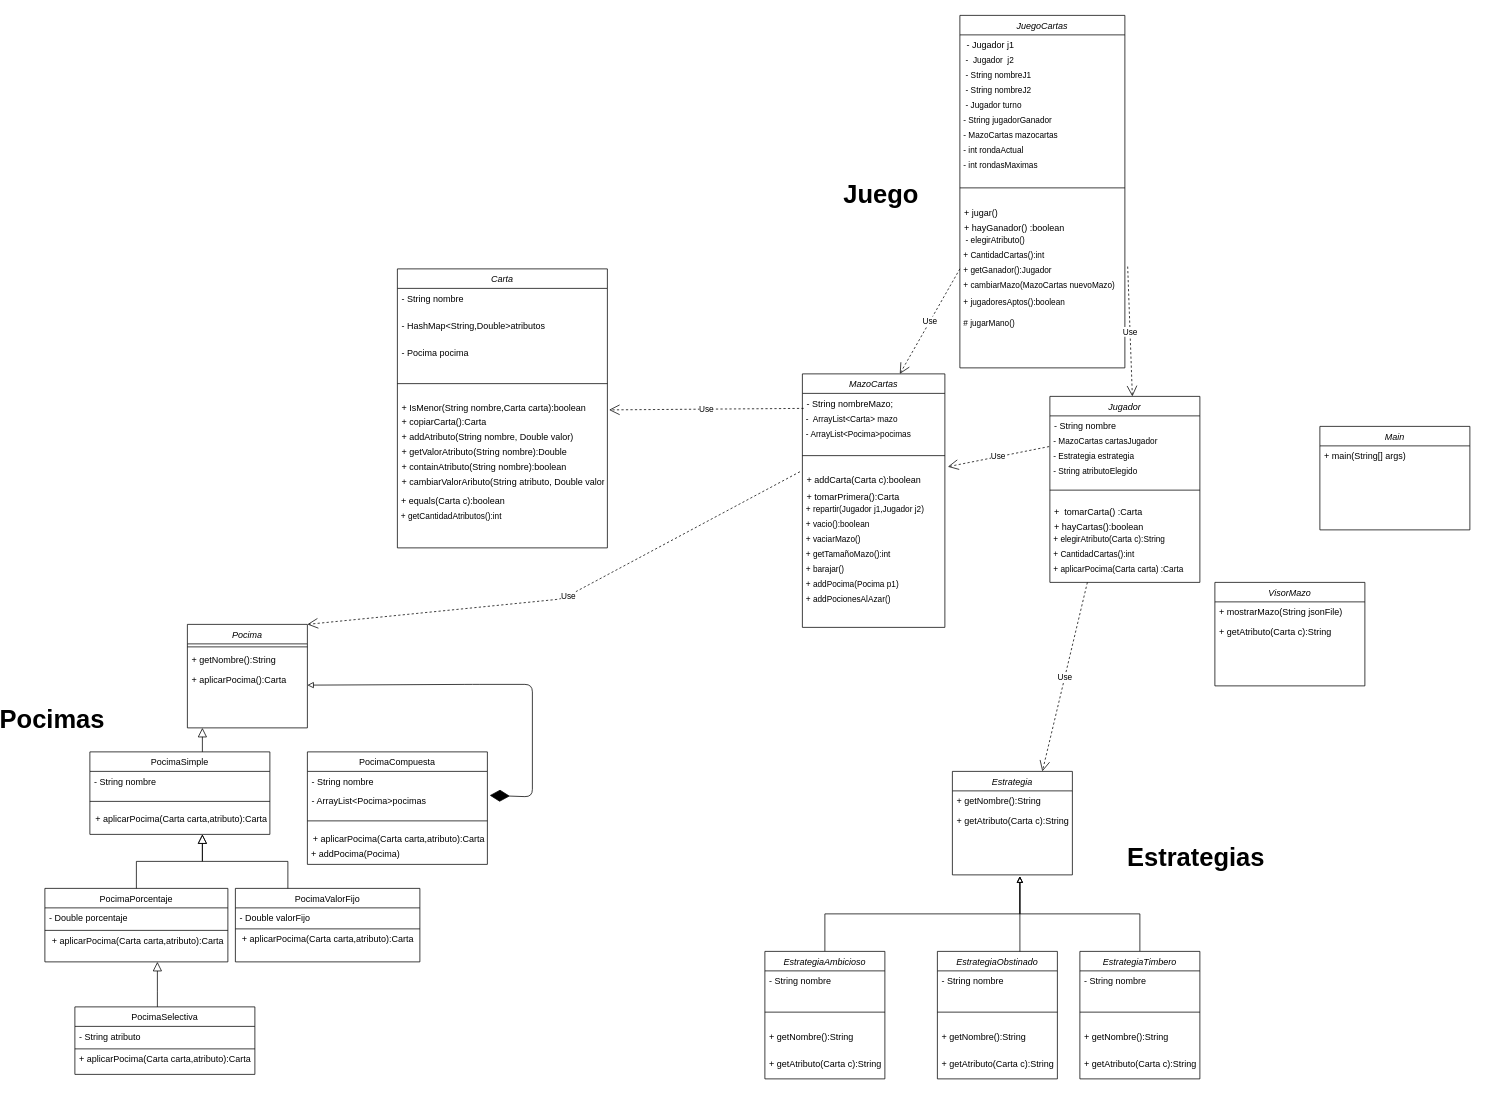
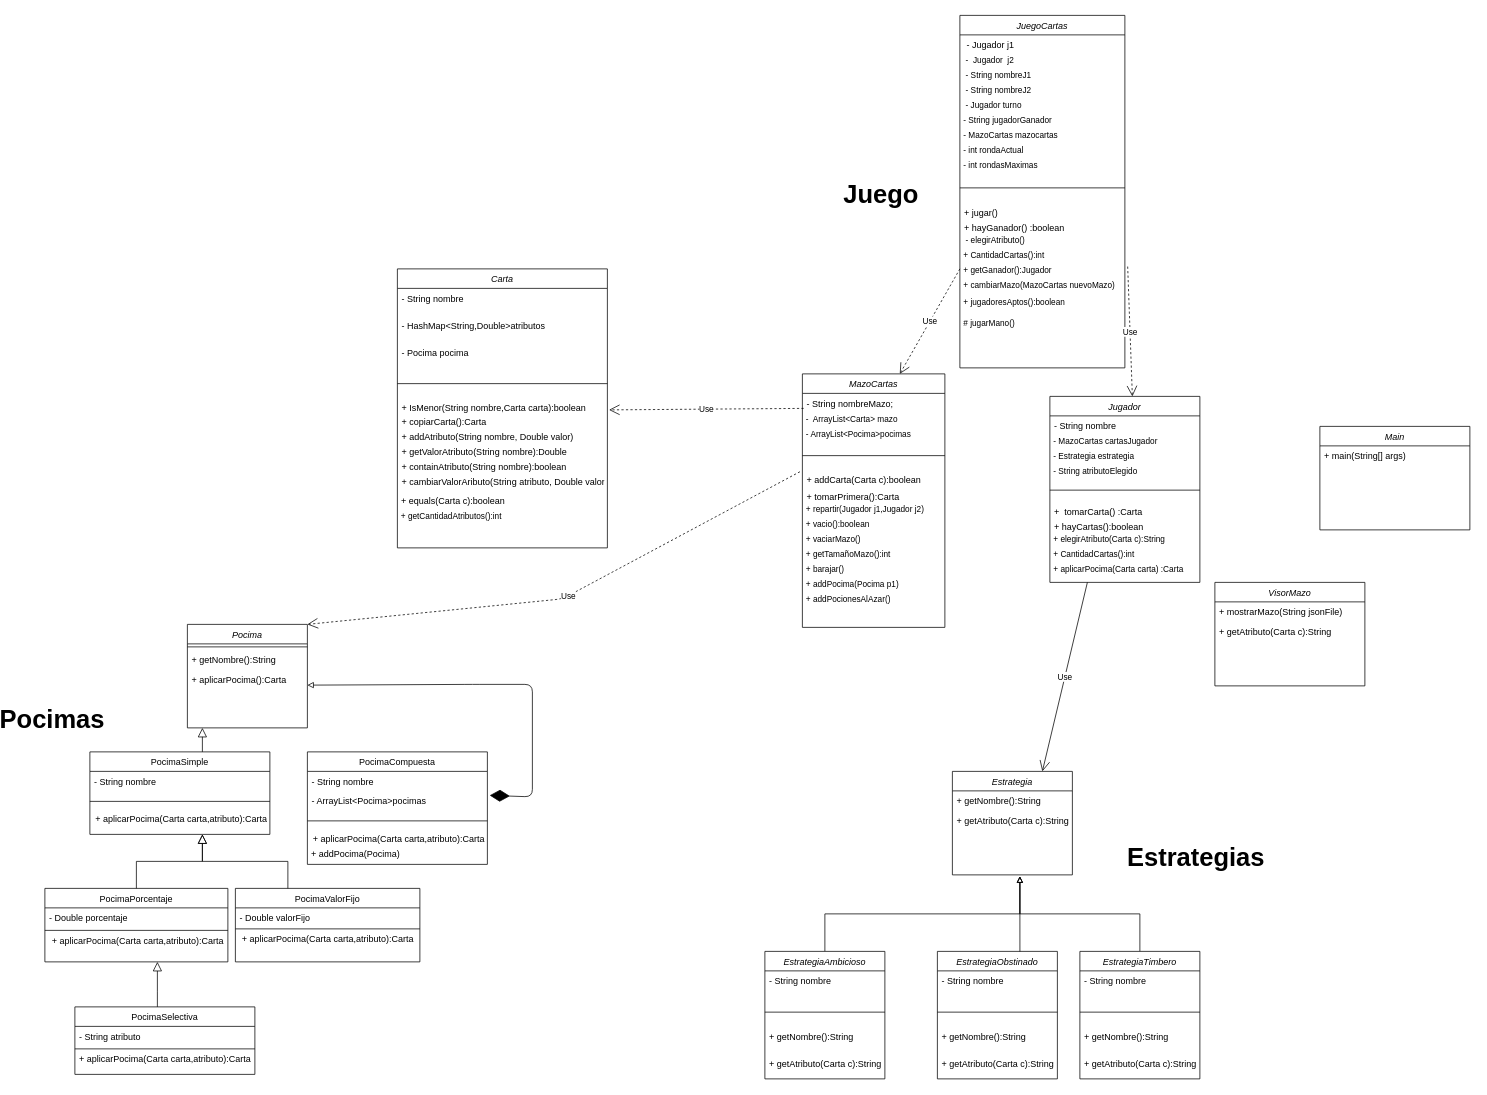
edge "- Estrategia estrategia" -> "+ addCarta(Carta c):boolean": removed, label "Use"
edge "Jugador" -> "Estrategia": style dashed -> solid
